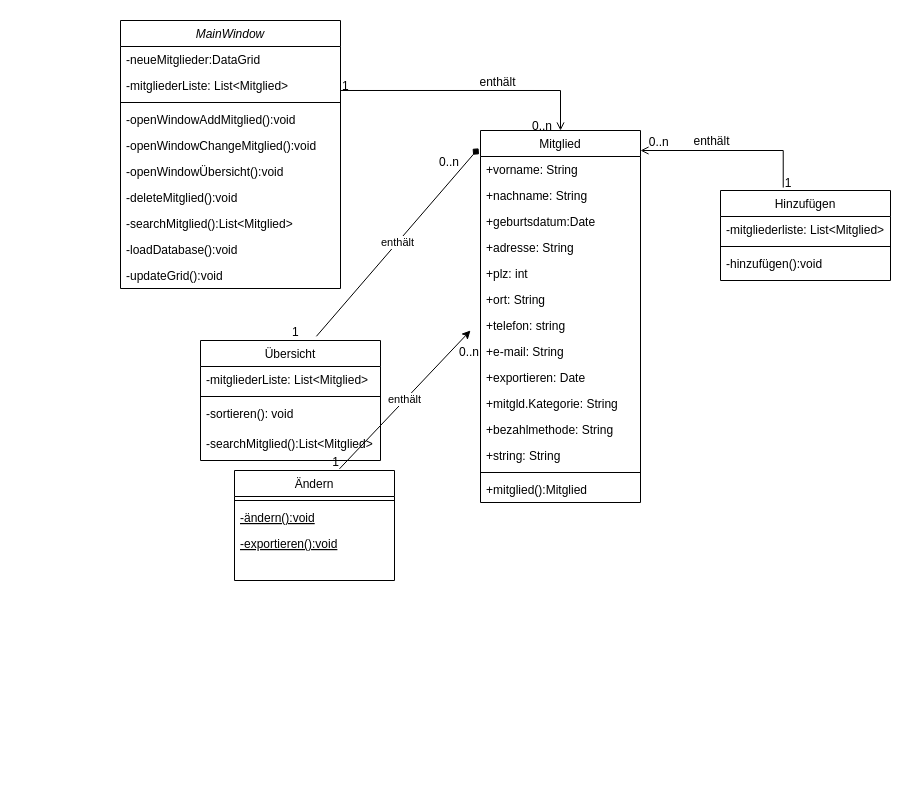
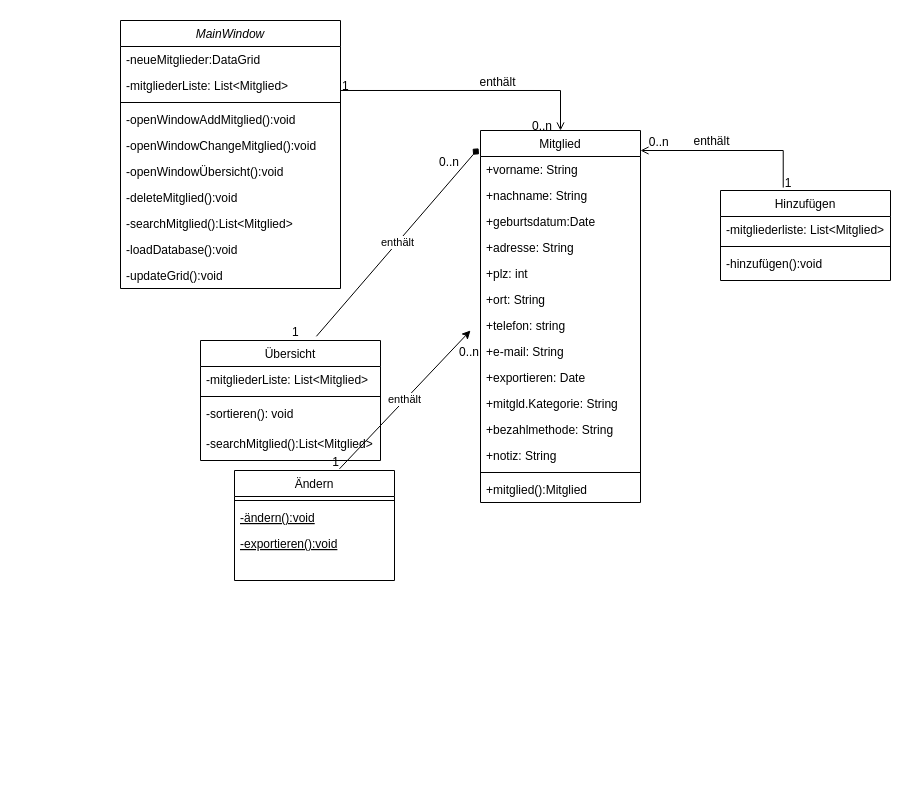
node "+string: String": label "+string: String" -> "+notiz: String"
